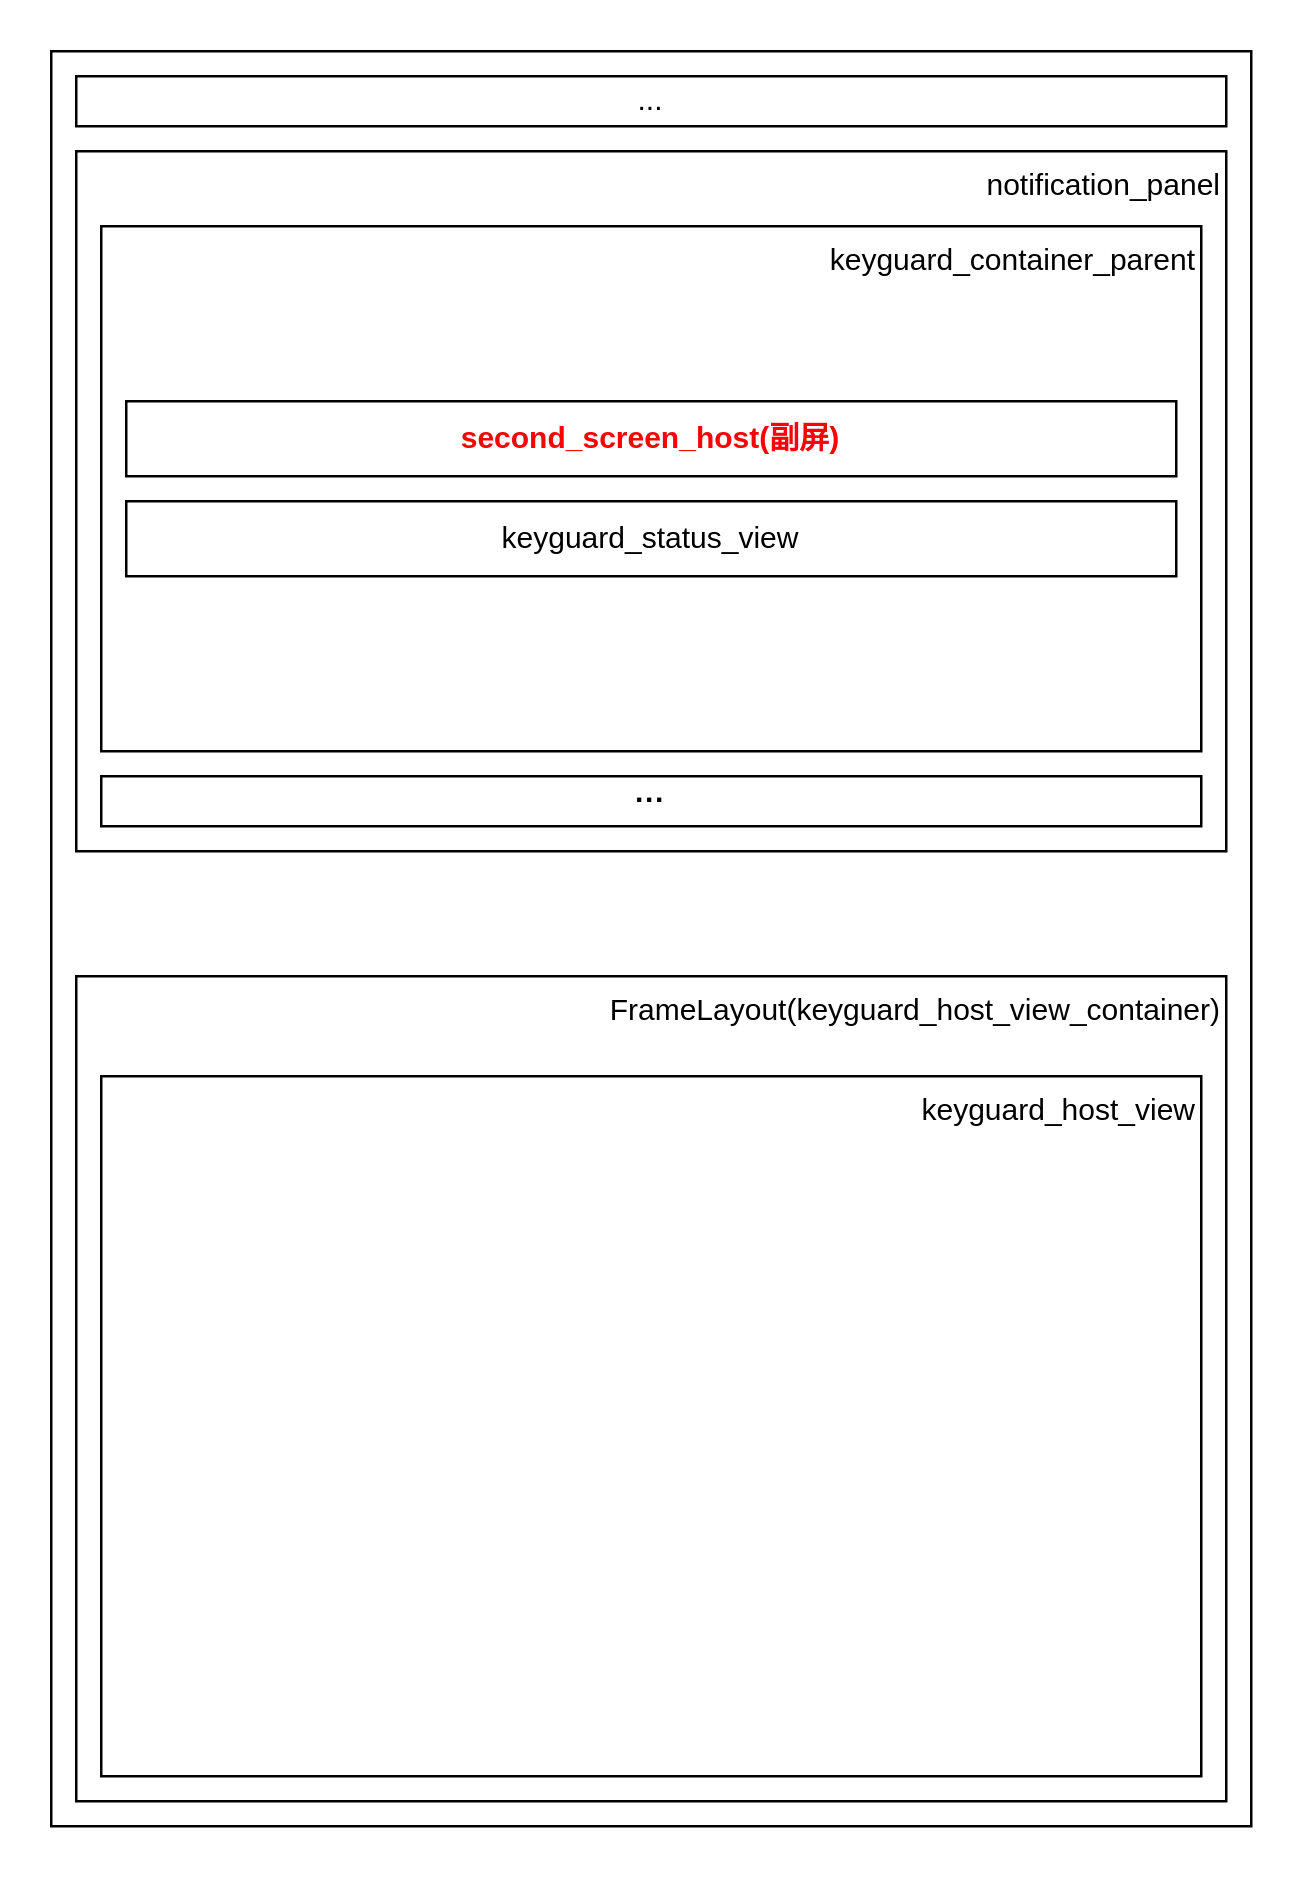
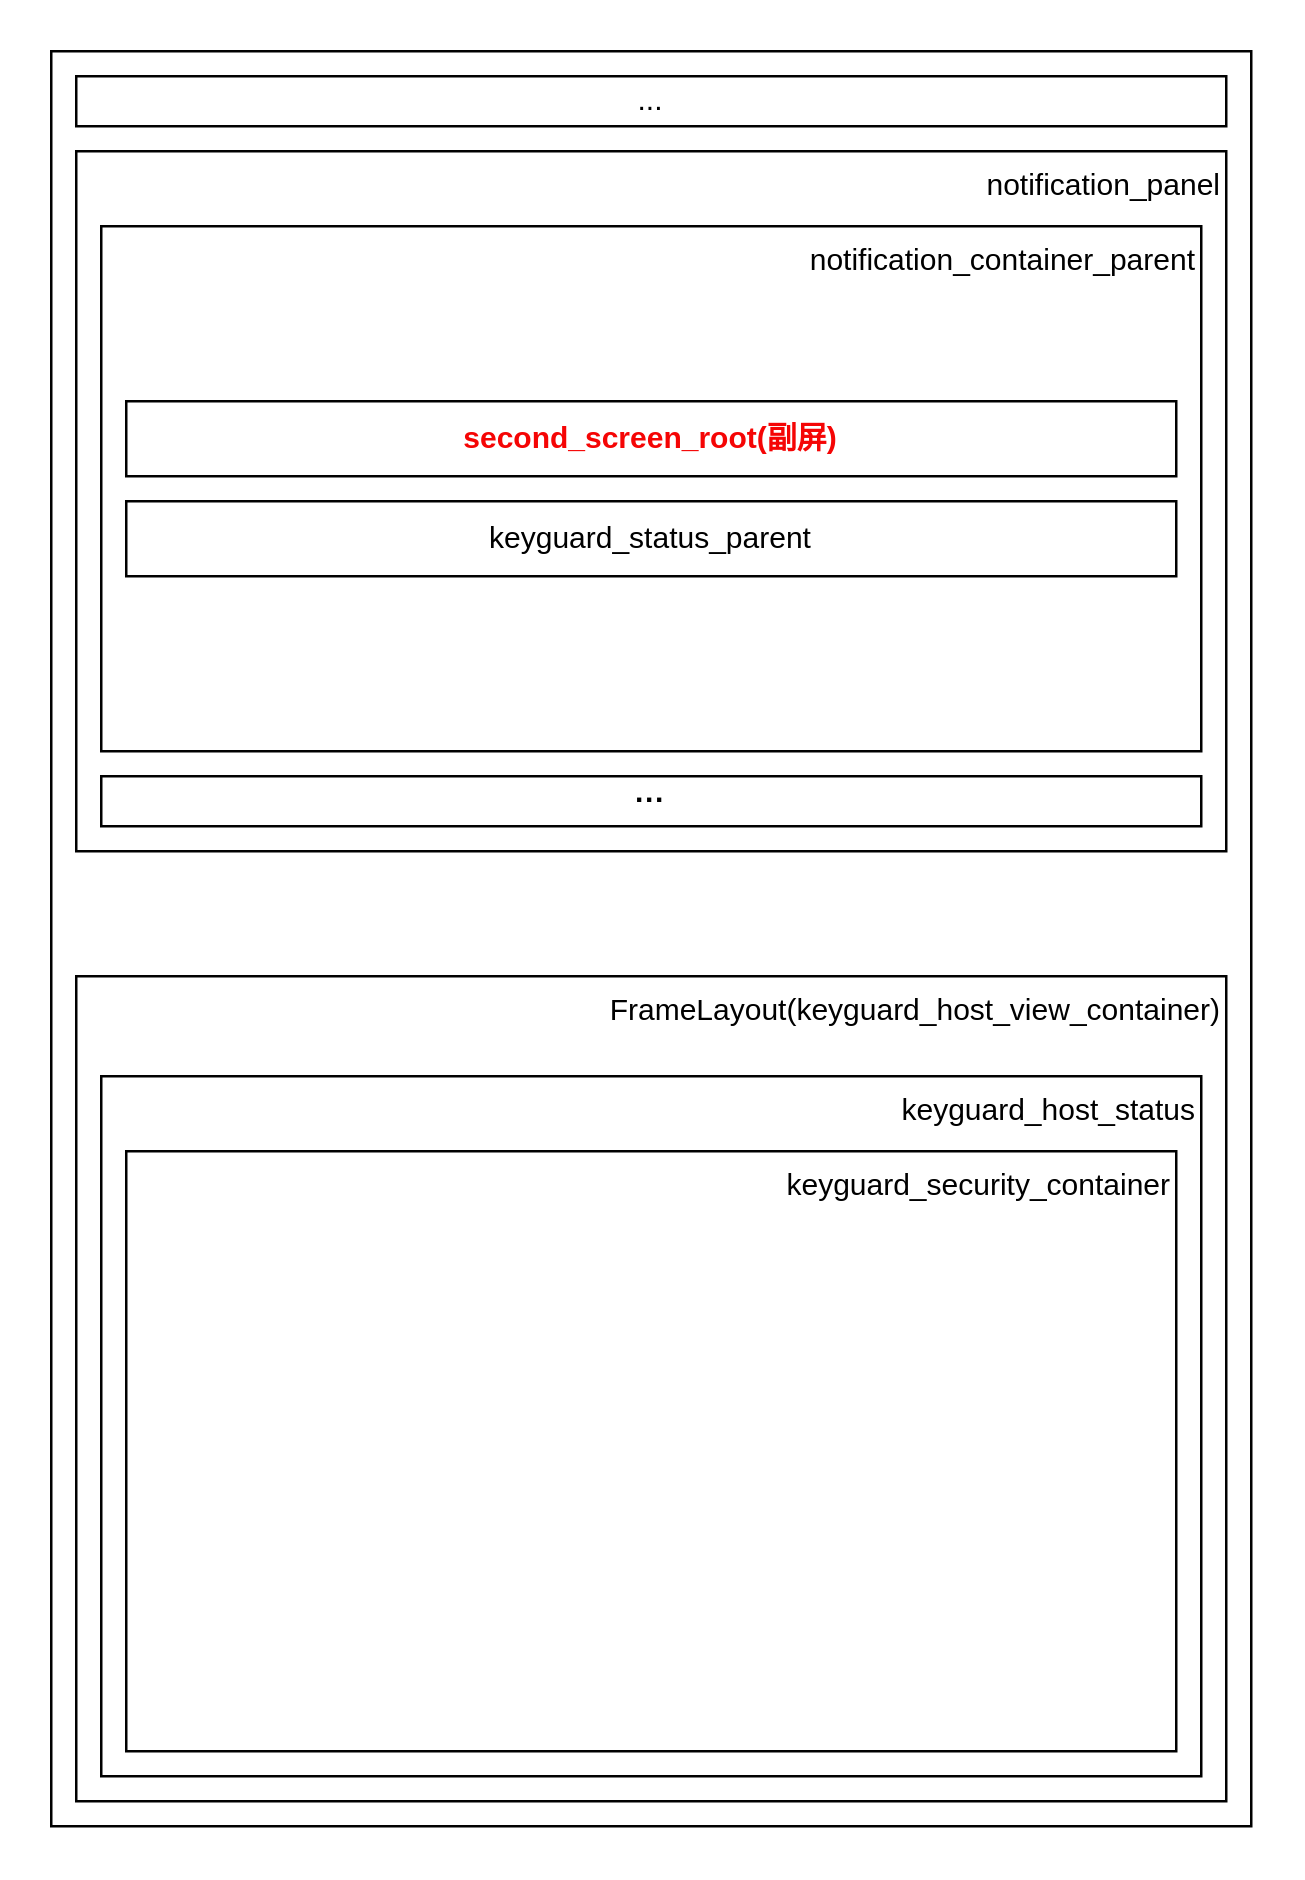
node "keyguard_container_parent": label "keyguard_container_parent" -> "notification_container_parent"
node "second_screen_host(副屏)": label "second_screen_host(副屏)" -> "second_screen_root(副屏)"
node "keyguard_status_view": label "keyguard_status_view" -> "keyguard_status_parent"
node "keyguard_host_view": label "keyguard_host_view" -> "keyguard_host_status"
node "keyguard_security_container": added
